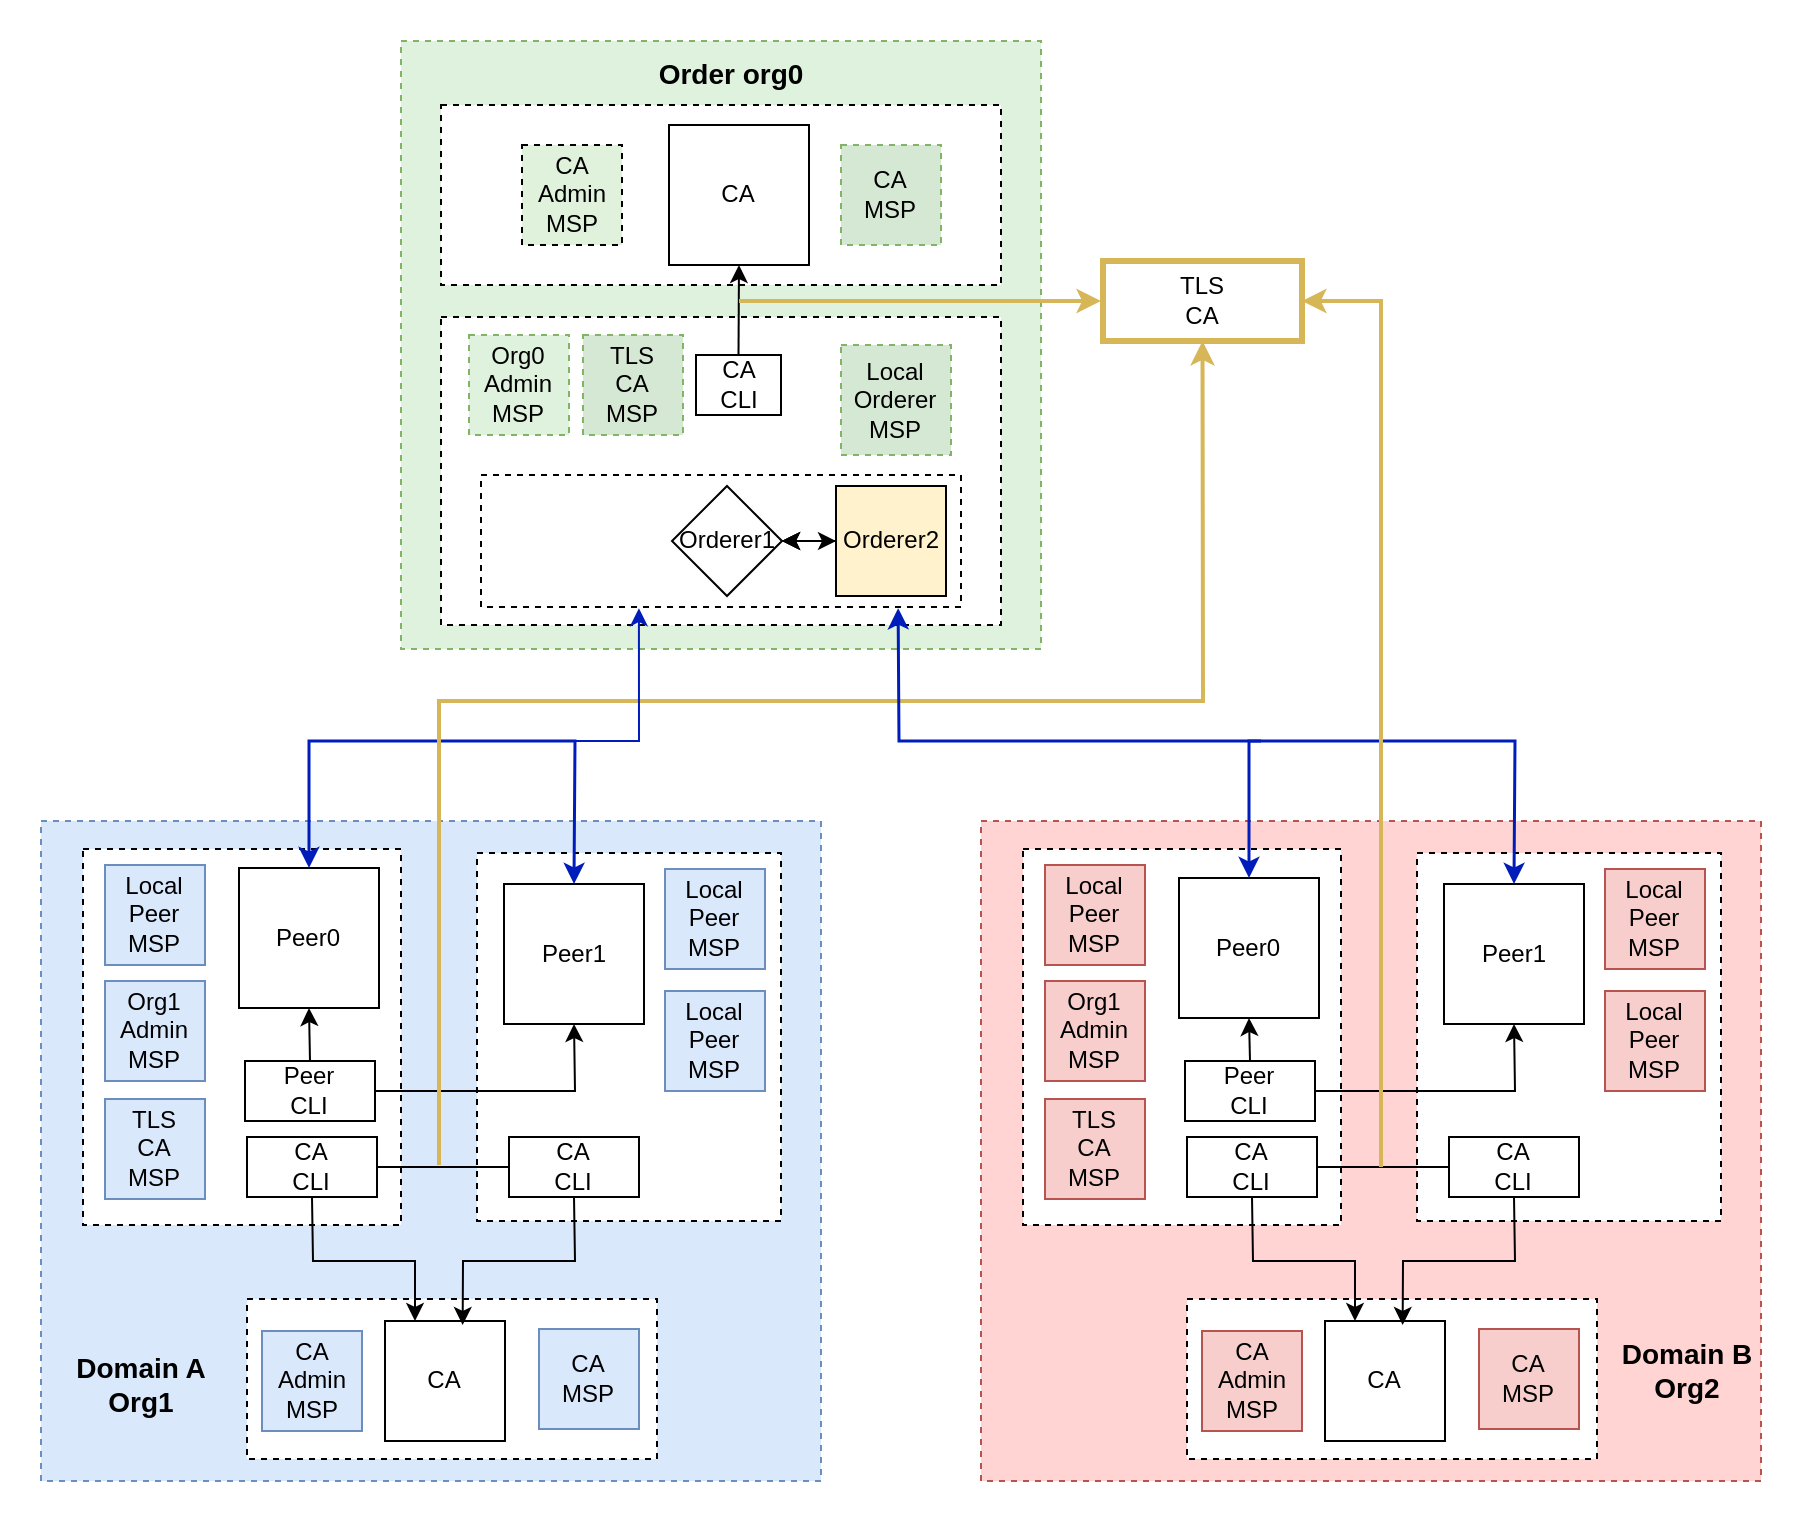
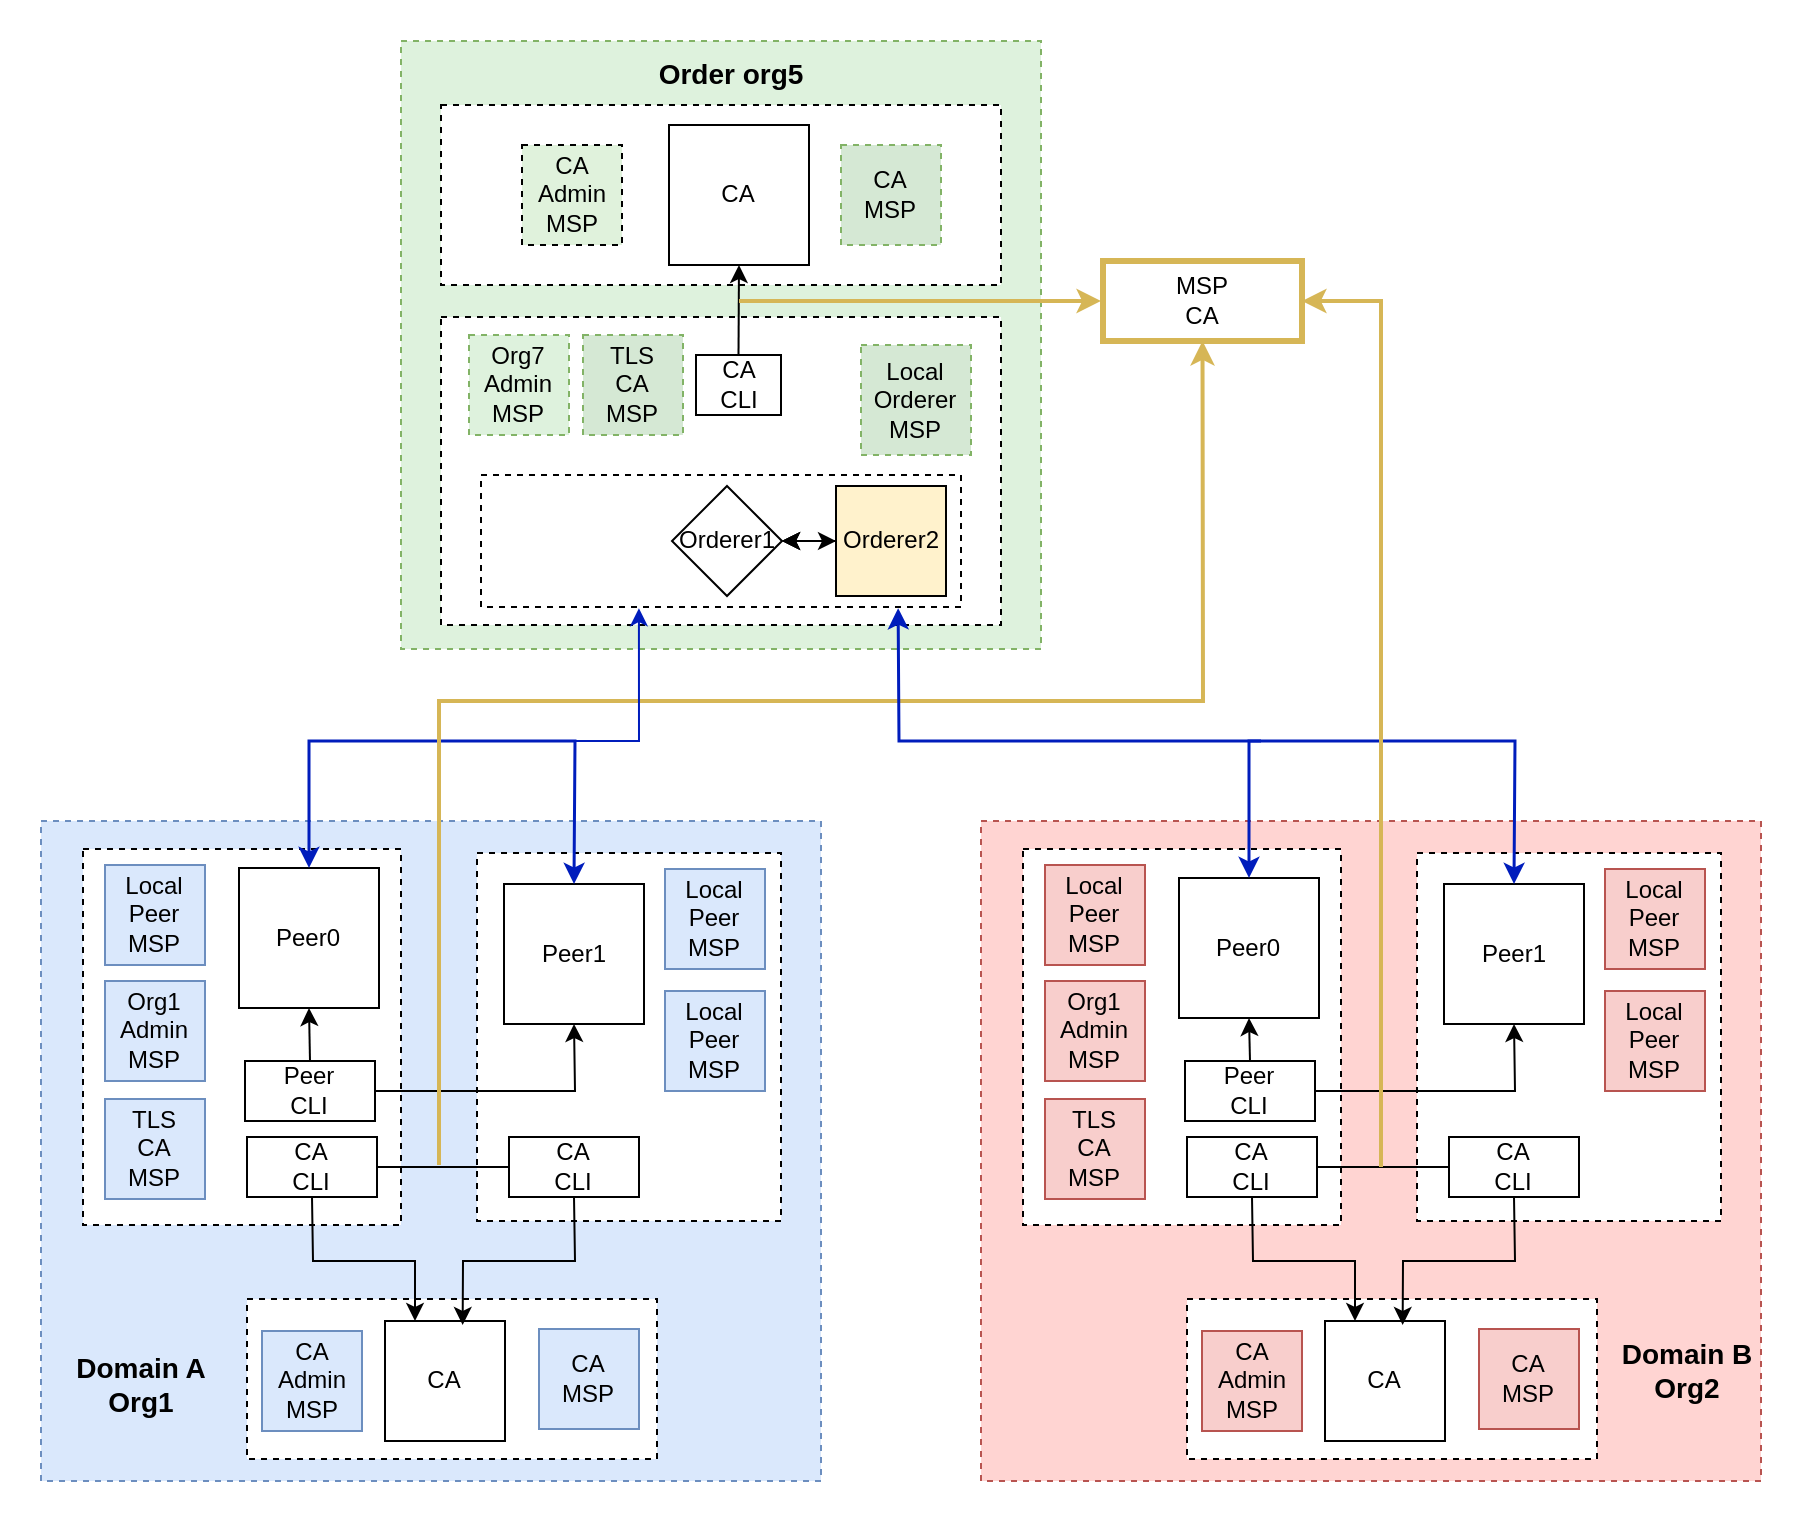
node "Order org0": label "Order org0" -> "Order org5"
node "TLS CA": label "TLS CA" -> "MSP CA"
node "Org0 Admin MSP": label "Org0 Admin MSP" -> "Org7 Admin MSP"
node "Local Orderer MSP": moved (896, 400) -> (916, 400)
